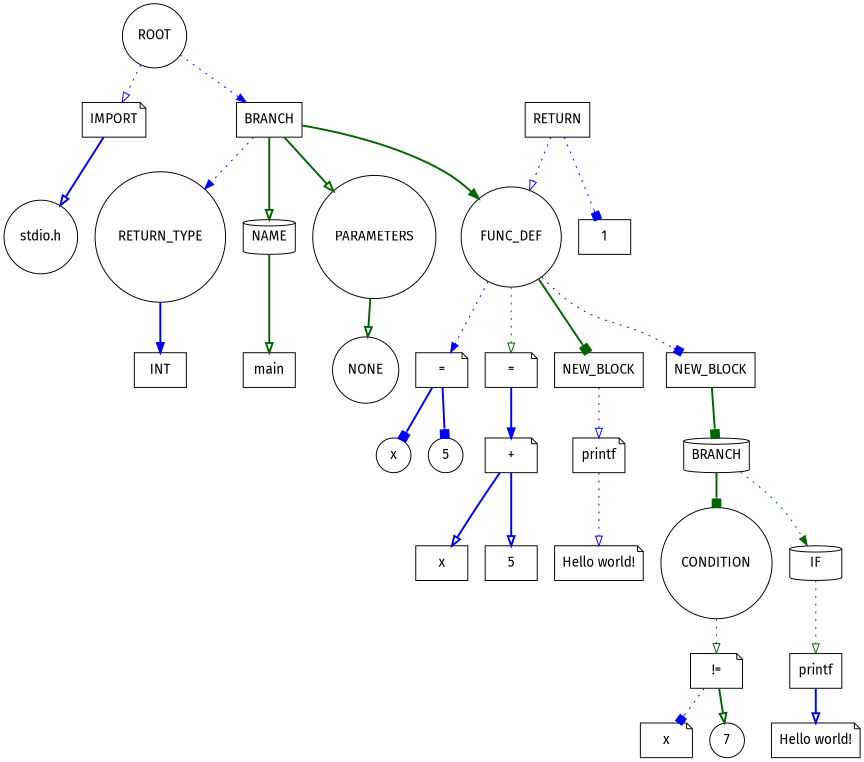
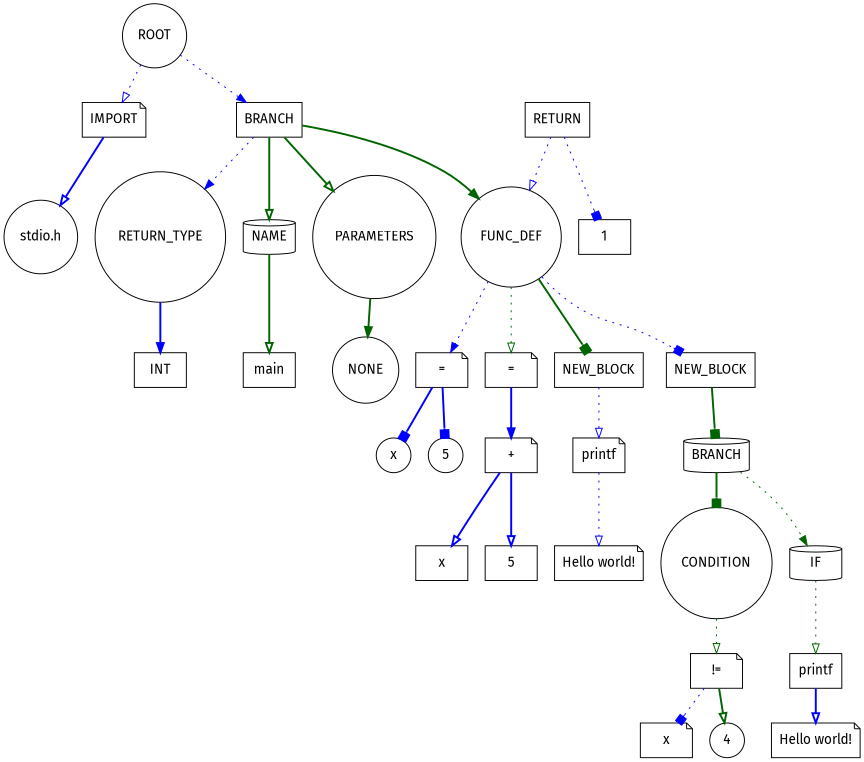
edge "PARAMETERS" -> "NONE": arrowhead onormal -> normal
node "7": label "7" -> "4"
